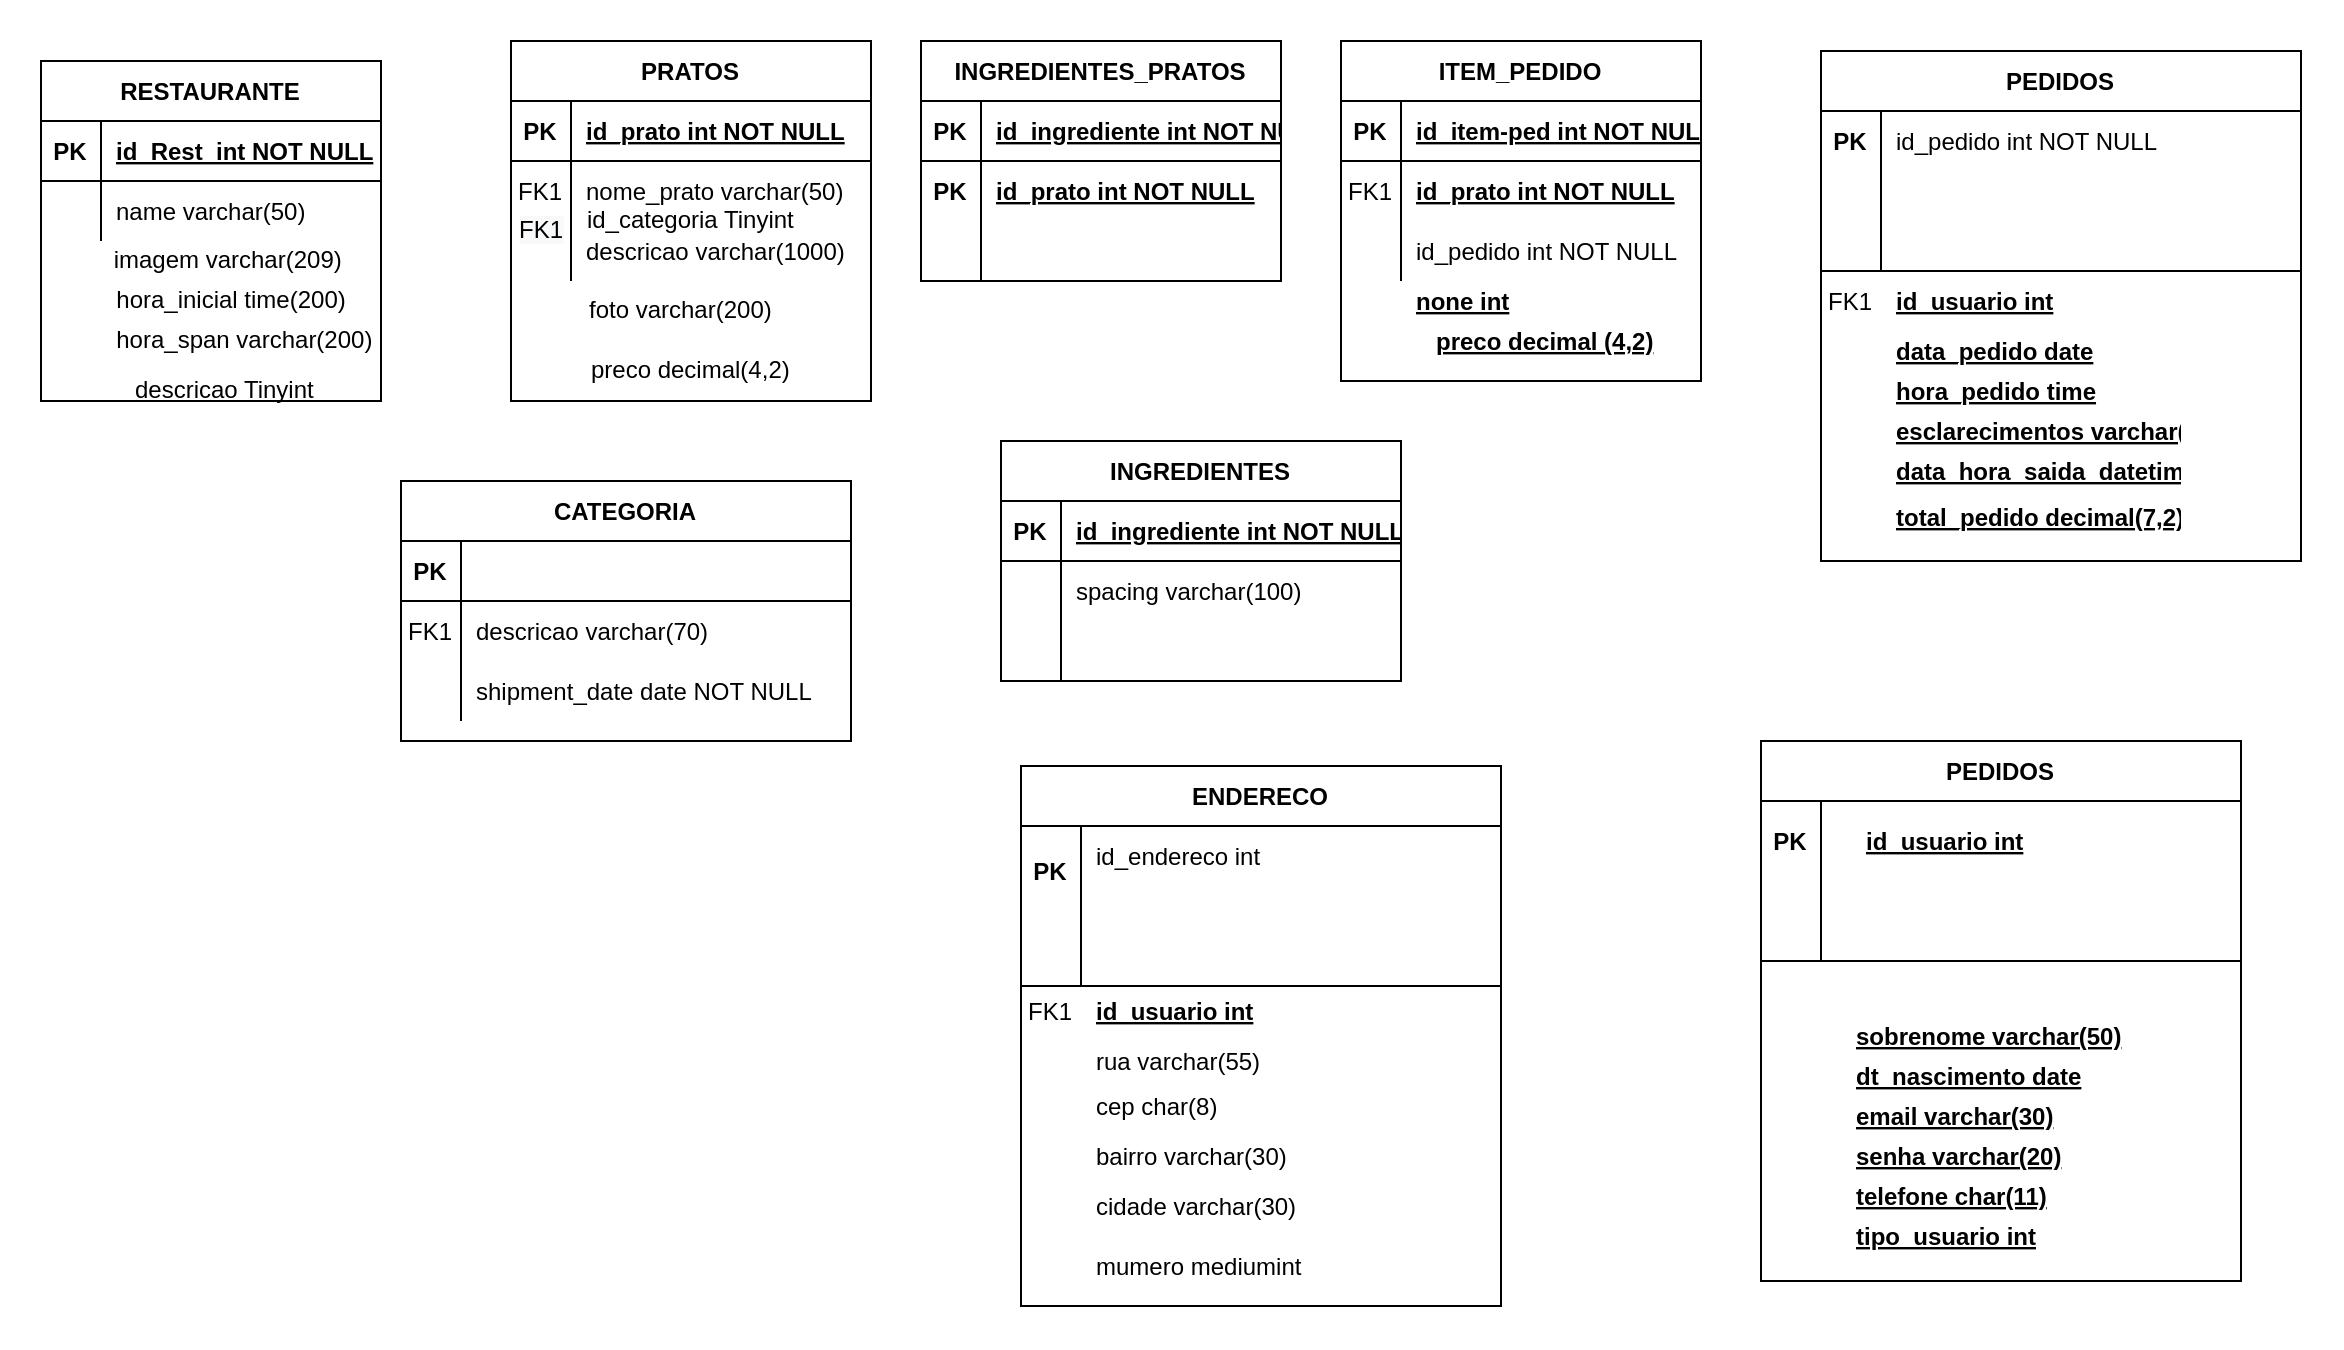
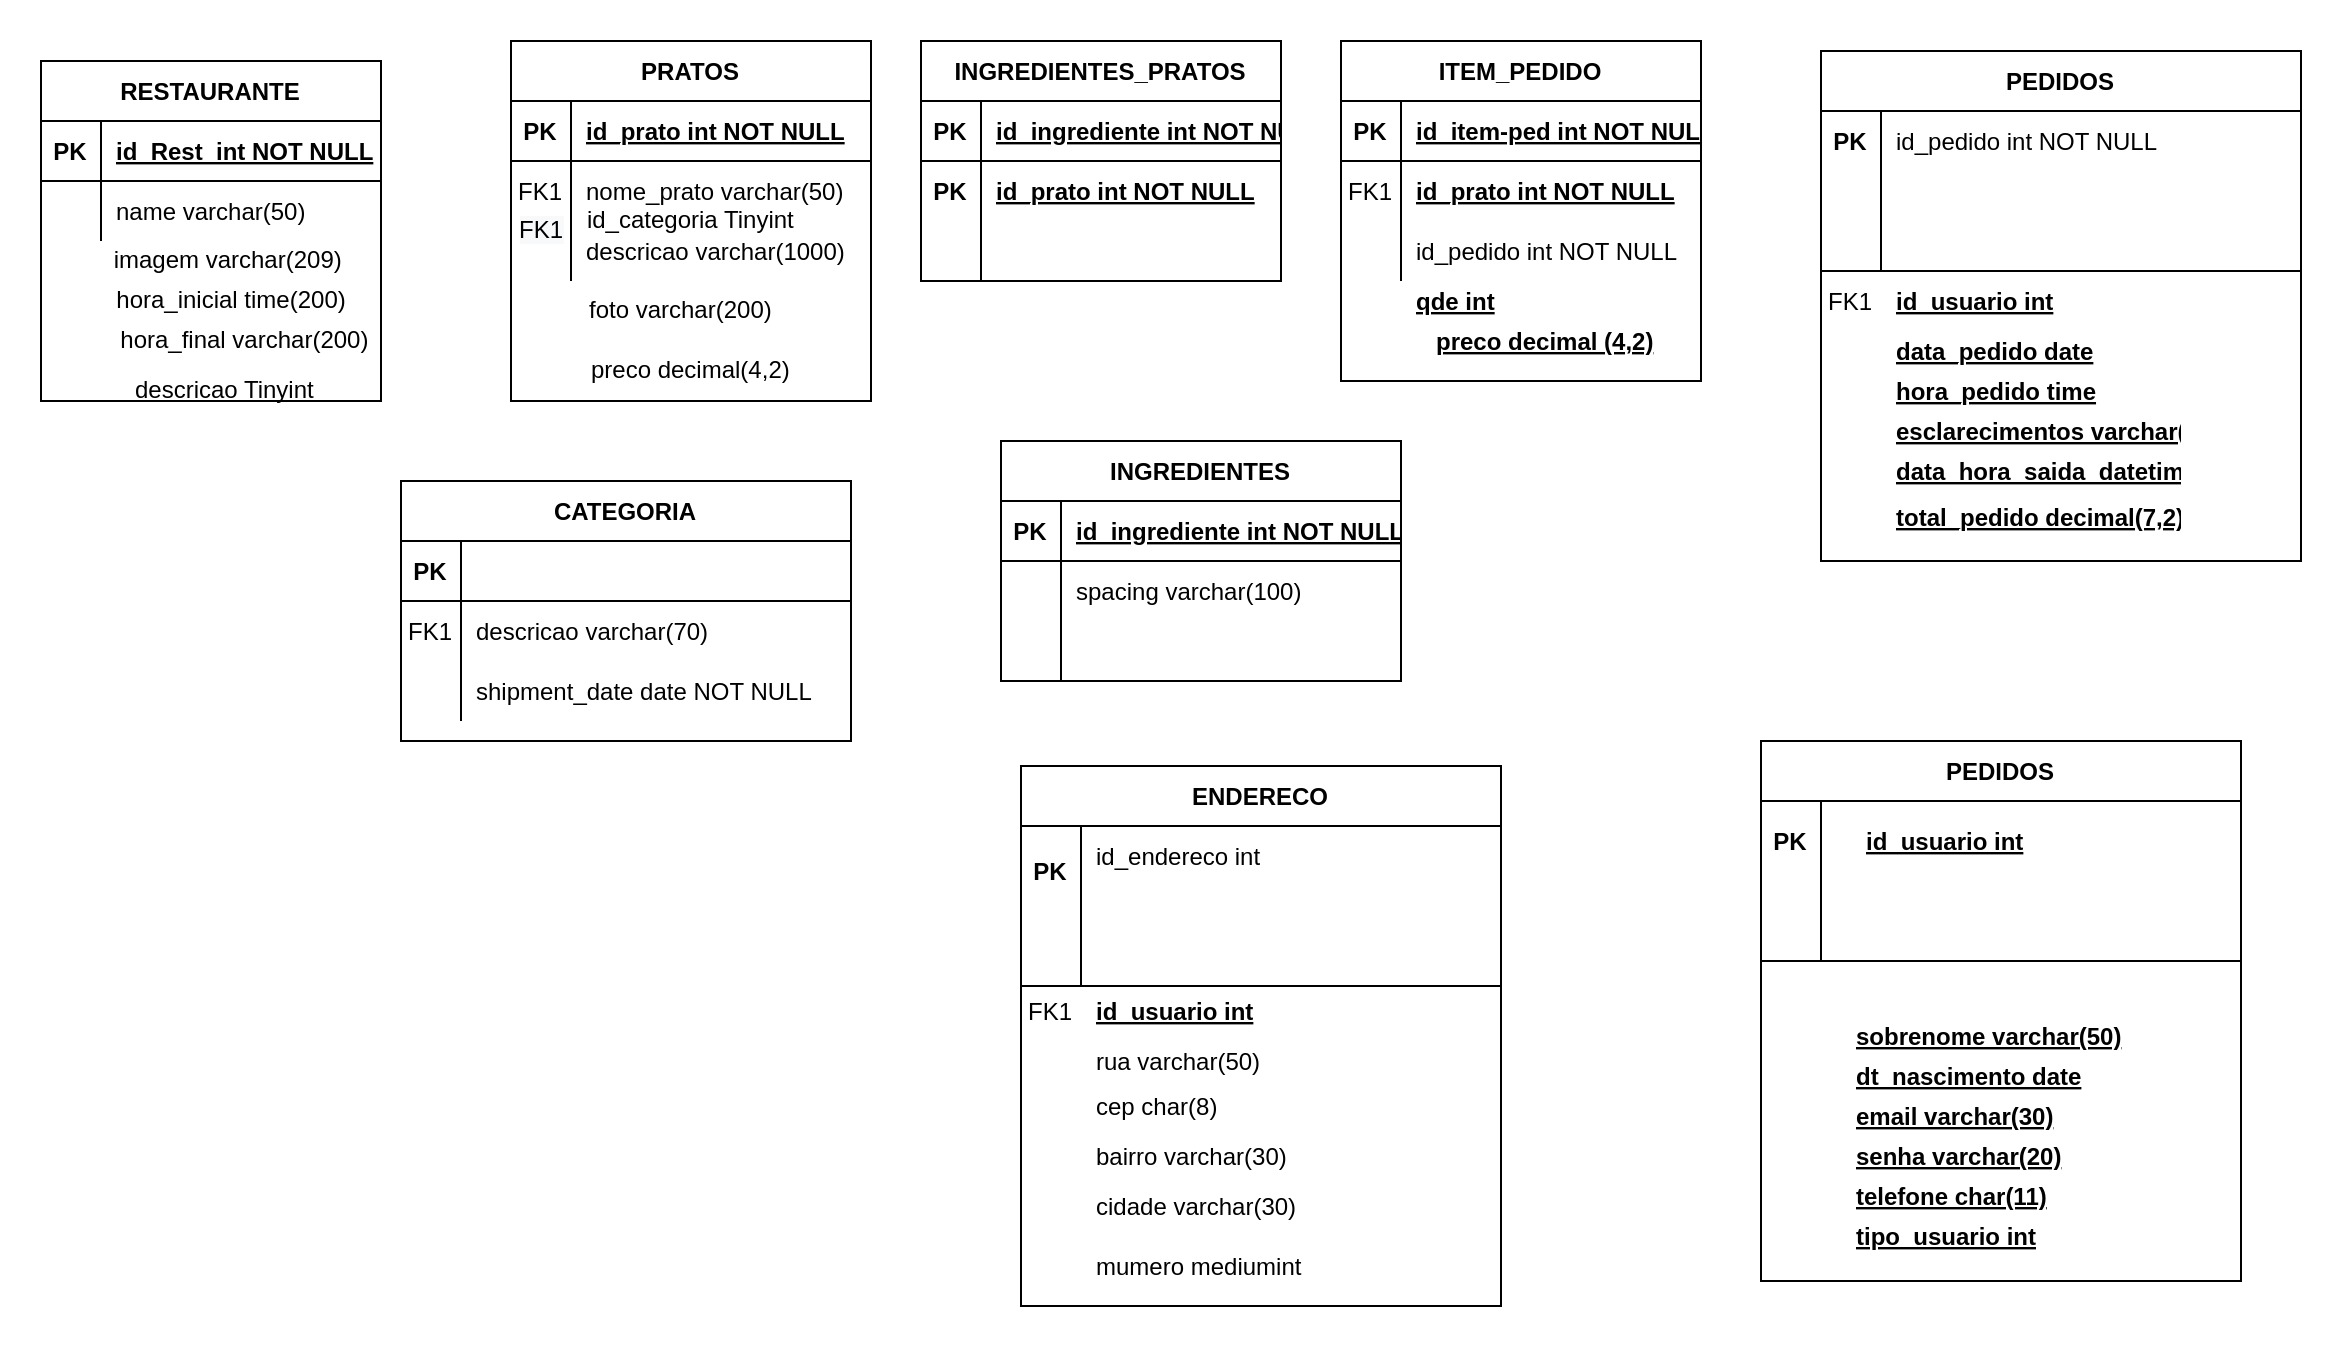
node "none int": label "none int" -> "qde int"
node "hora_span varchar(200)": label "hora_span varchar(200)" -> "hora_final varchar(200)"
node "rua varchar(55)": label "rua varchar(55)" -> "rua varchar(50)"
